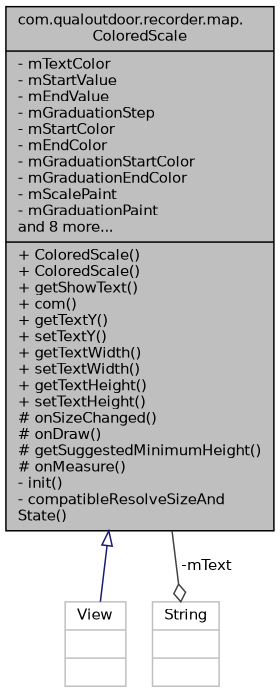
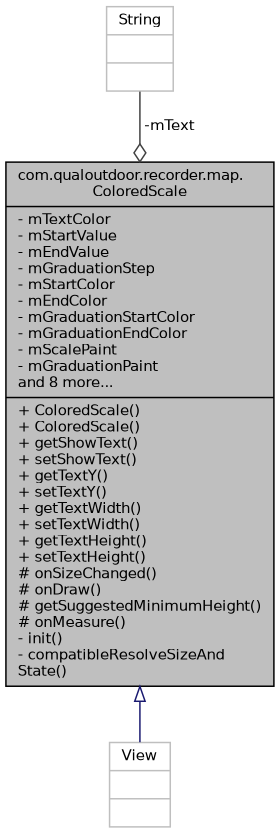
node "com.qualoutdoor.recorder.map.": text "+ com()" -> "+ setShowText()"
edge "com.qualoutdoor.recorder.map." -> "String": reversed
